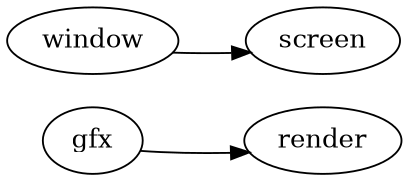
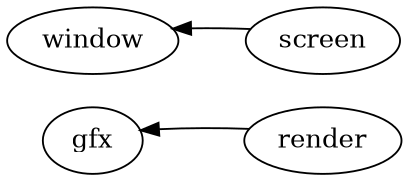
edge "window" -> "screen": reversed
edge "gfx" -> "render": reversed
